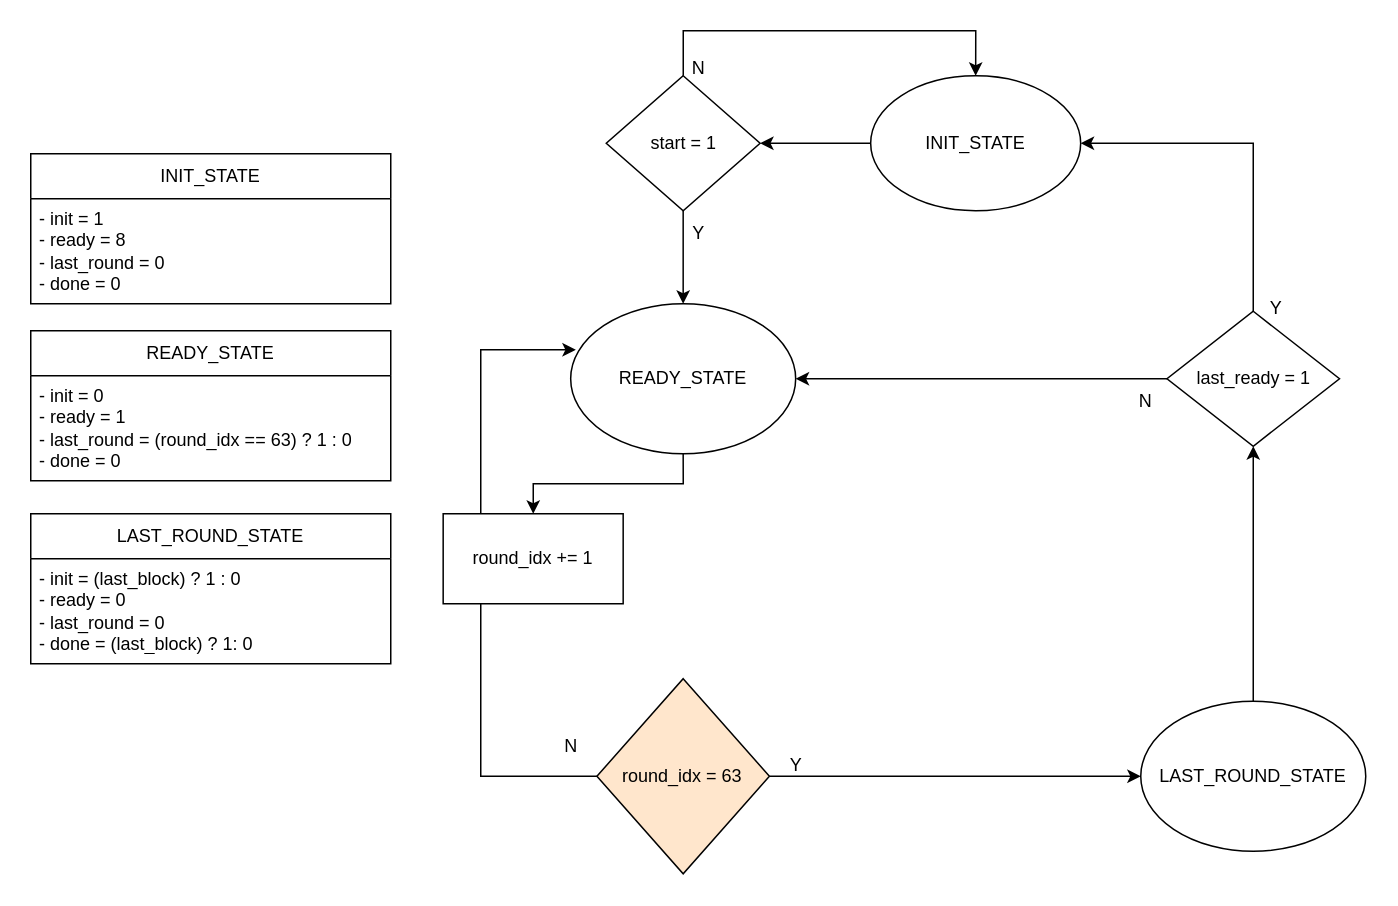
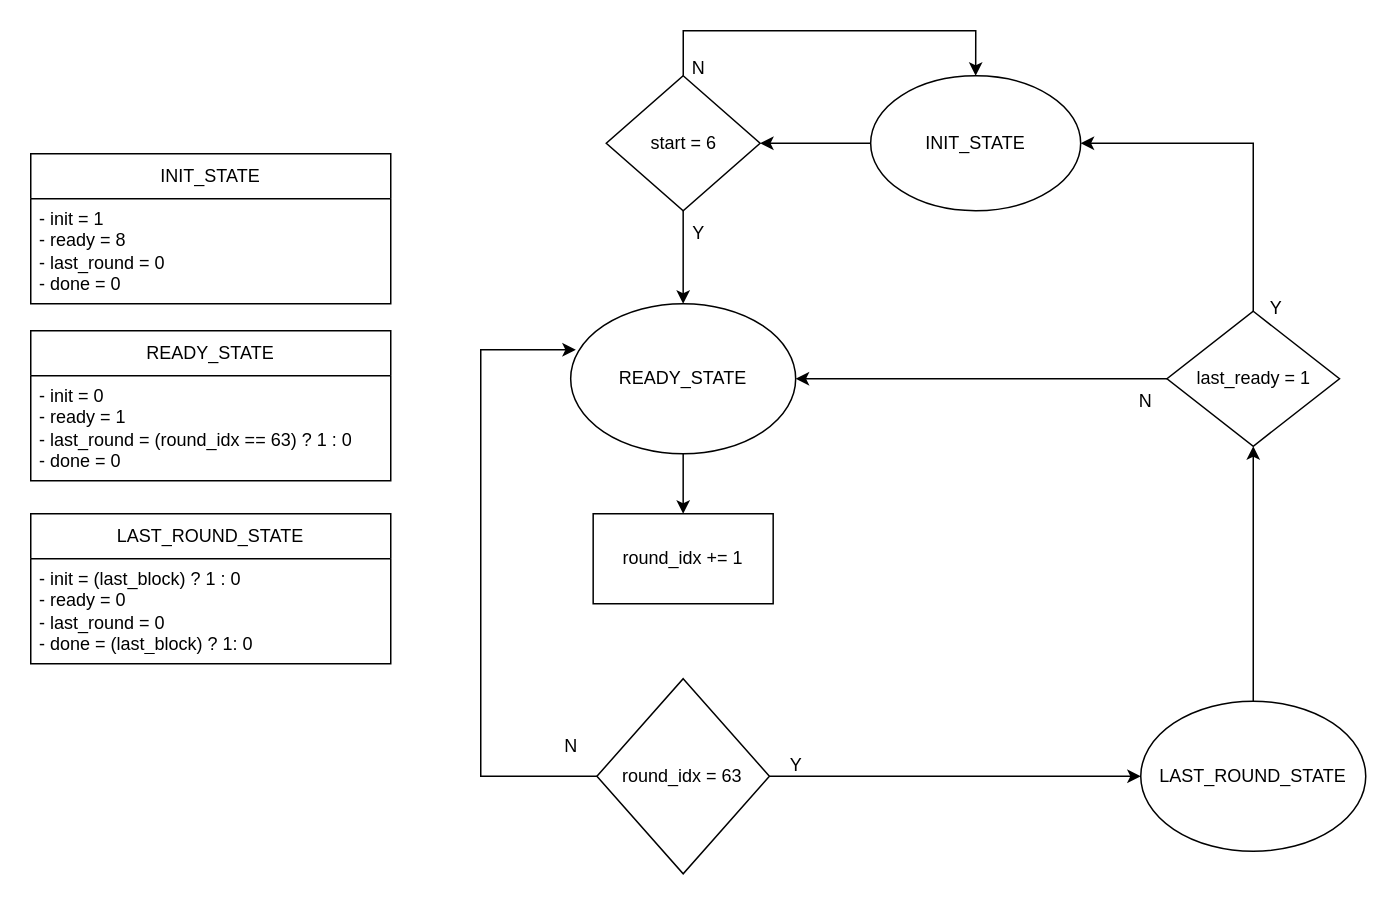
node "start = 1": label "start = 1" -> "start = 6"
node "round_idx += 1": moved (533, 559) -> (683, 559)
node "round_idx = 63": fillcolor #ffe6cc -> #ffffff
